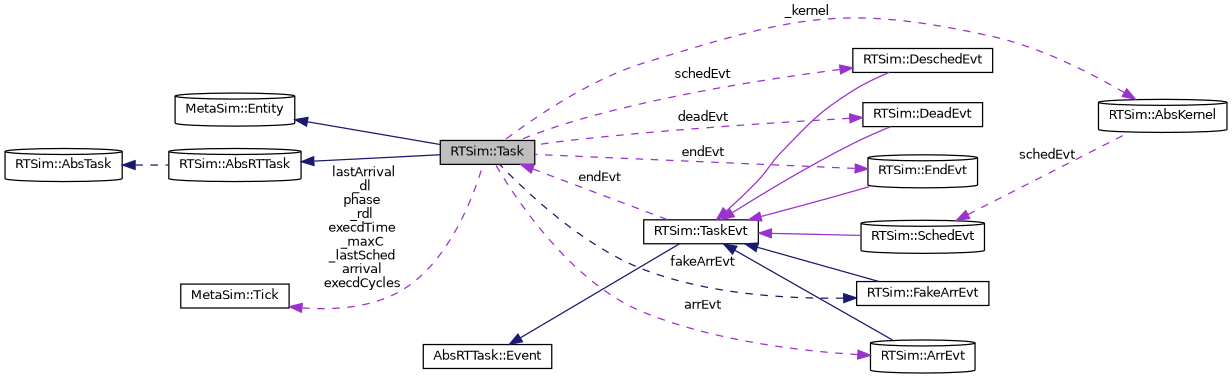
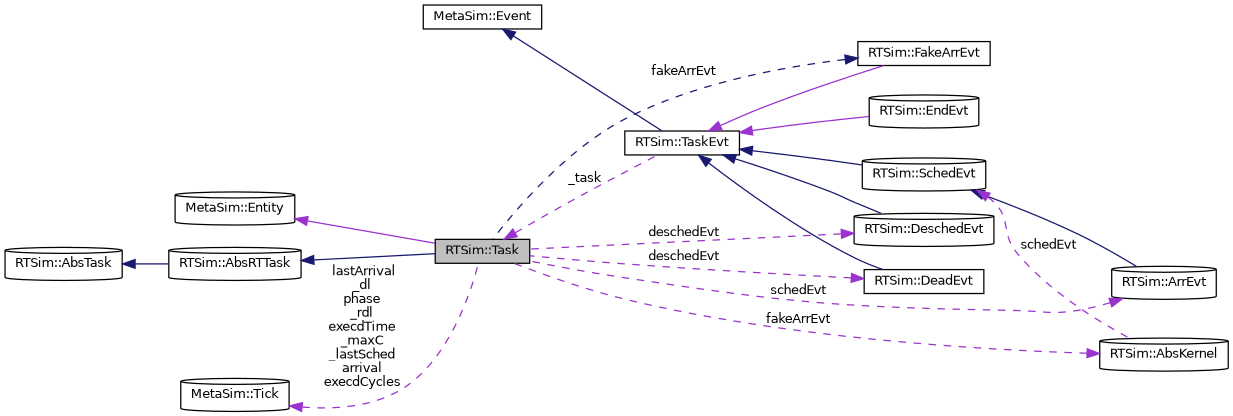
edge "RTSim::Task" -> "RTSim::AbsKernel": label " _kernel" -> " fakeArrEvt"
node "RTSim::DeschedEvt": shape box -> cylinder
edge "RTSim::Task" -> "RTSim::DeschedEvt": label " schedEvt" -> " deschedEvt"
edge "RTSim::Task" -> "RTSim::DeadEvt": label " deadEvt" -> " deschedEvt"
edge "RTSim::Task" -> "MetaSim::Entity": color midnightblue -> darkorchid3
edge "RTSim::DeschedEvt" -> "RTSim::TaskEvt": color darkorchid3 -> midnightblue
edge "RTSim::Task" -> "RTSim::EndEvt": removed, label "endEvt"
edge "RTSim::AbsRTTask" -> "RTSim::AbsTask": style dashed -> solid
edge "RTSim::DeadEvt" -> "RTSim::TaskEvt": color darkorchid3 -> midnightblue
edge "RTSim::TaskEvt" -> "RTSim::Task": label " endEvt" -> " _task"
edge "RTSim::SchedEvt" -> "RTSim::TaskEvt": color darkorchid3 -> midnightblue
edge "RTSim::FakeArrEvt" -> "RTSim::TaskEvt": color midnightblue -> darkorchid3
edge "RTSim::ArrEvt" -> "RTSim::TaskEvt": now "RTSim::ArrEvt" -> "RTSim::SchedEvt"
node "MetaSim::Tick": shape box -> cylinder
edge "RTSim::Task" -> "RTSim::ArrEvt": label " arrEvt" -> " schedEvt"
node "AbsRTTask::Event": label "AbsRTTask::Event" -> "MetaSim::Event"
